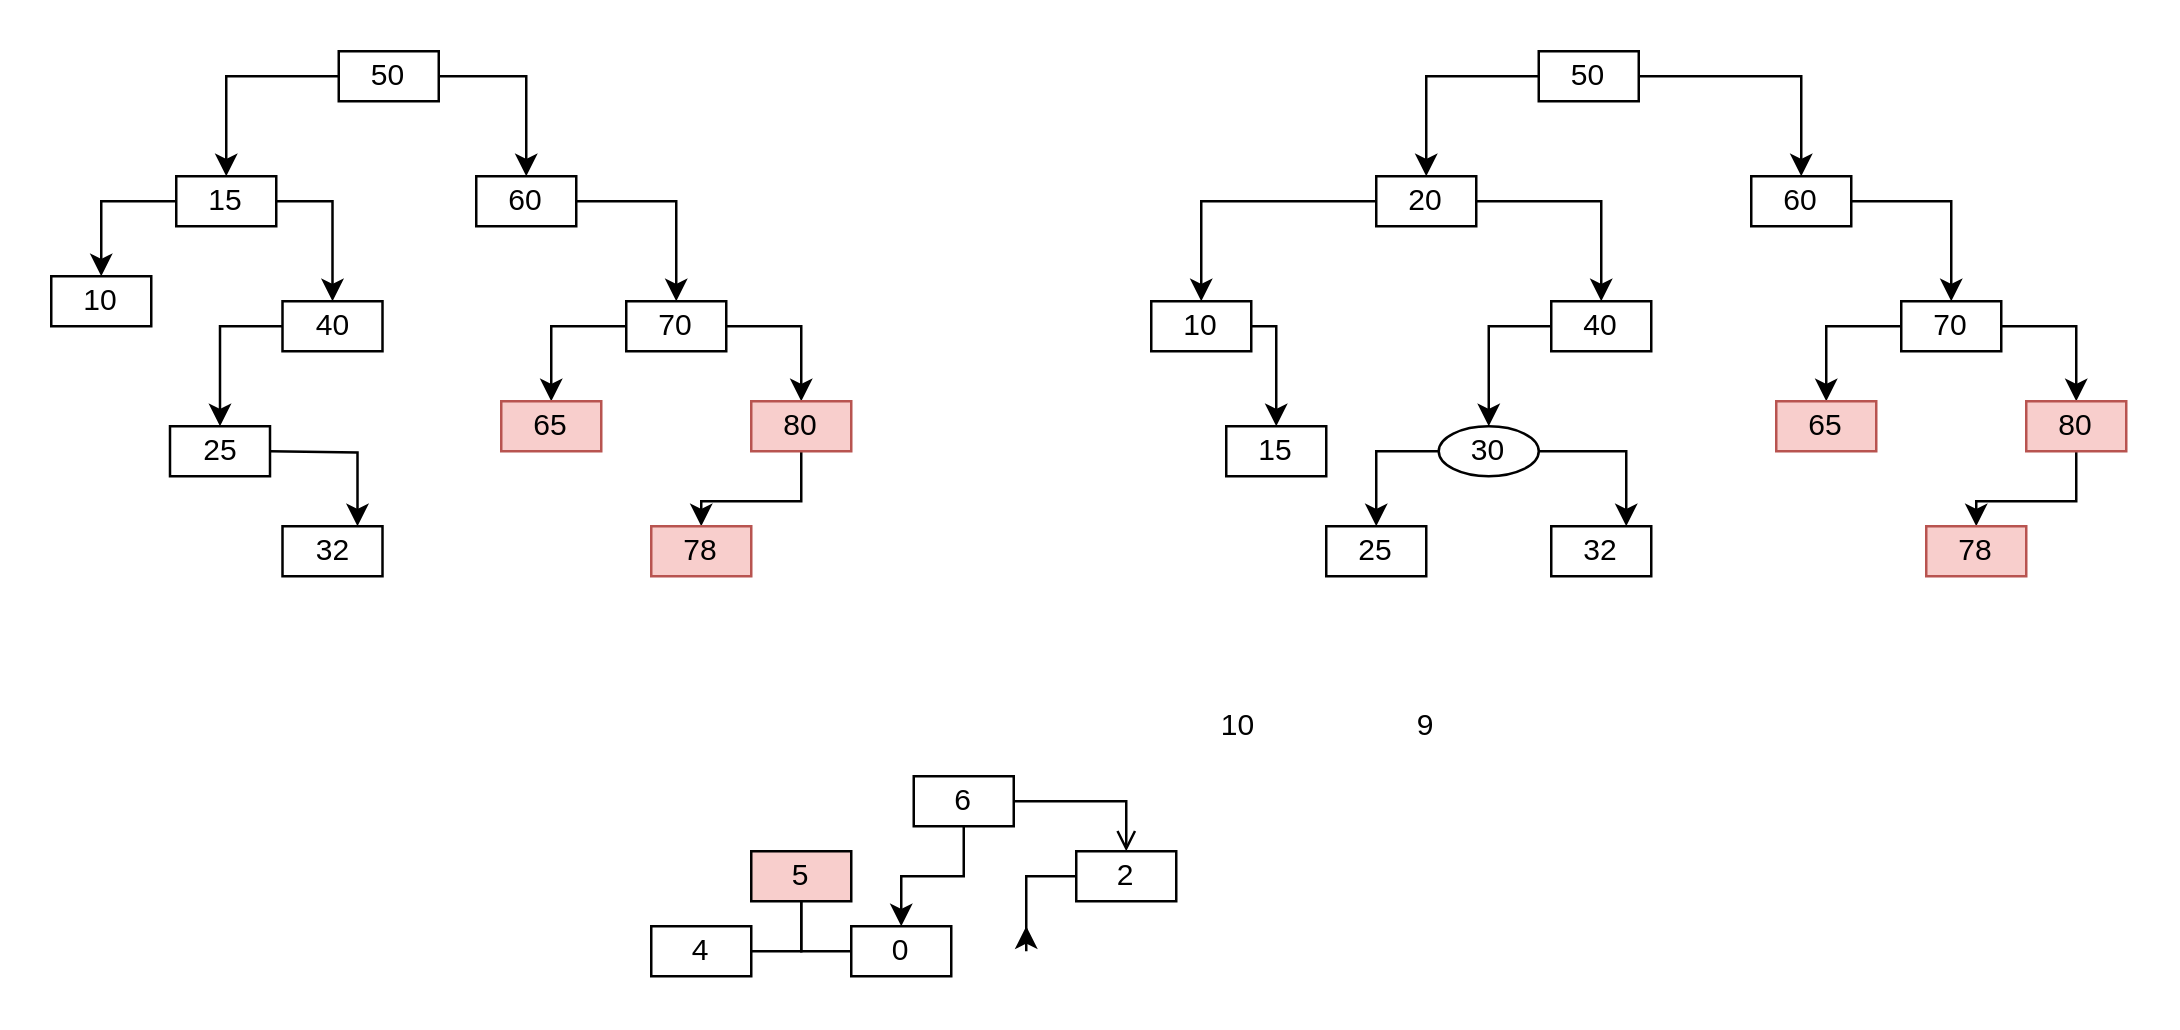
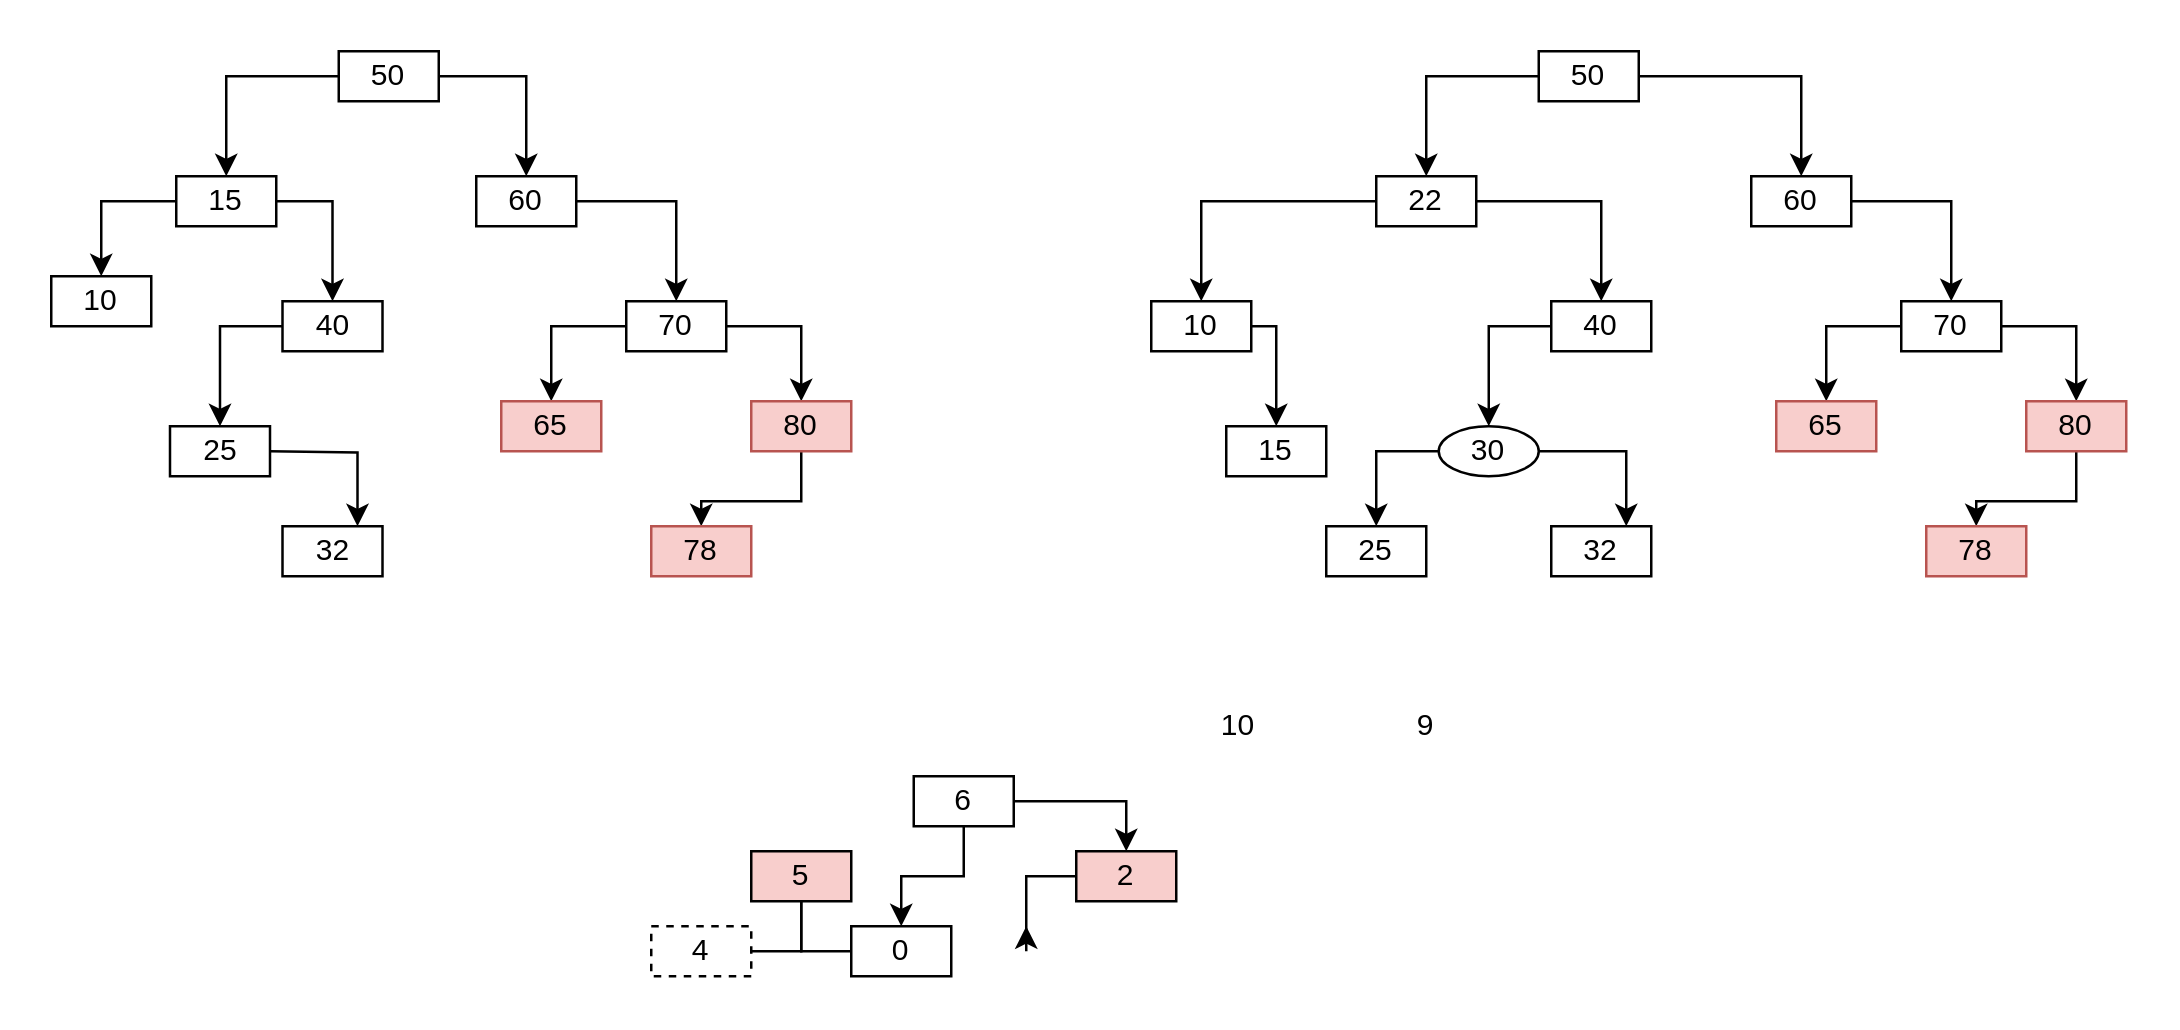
node "20": label "20" -> "22"
edge "6" -> "2": arrowhead open -> classic
node "2": fillcolor #ffffff -> #f8cecc
node "4": style solid -> dashed
